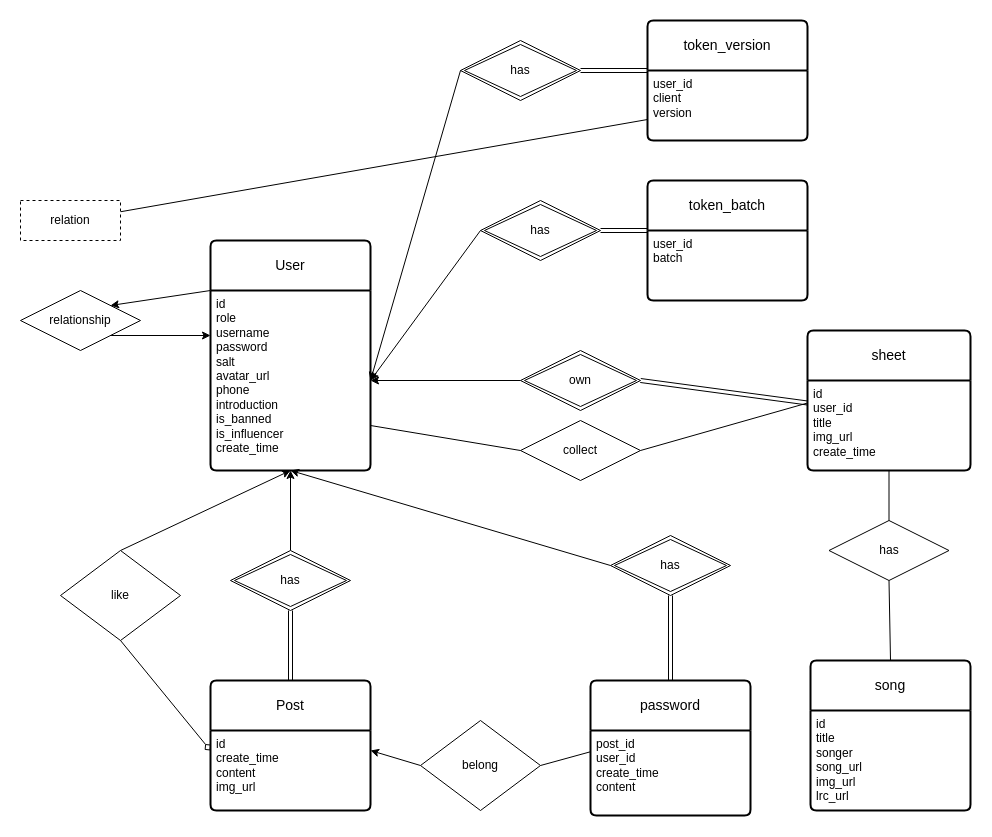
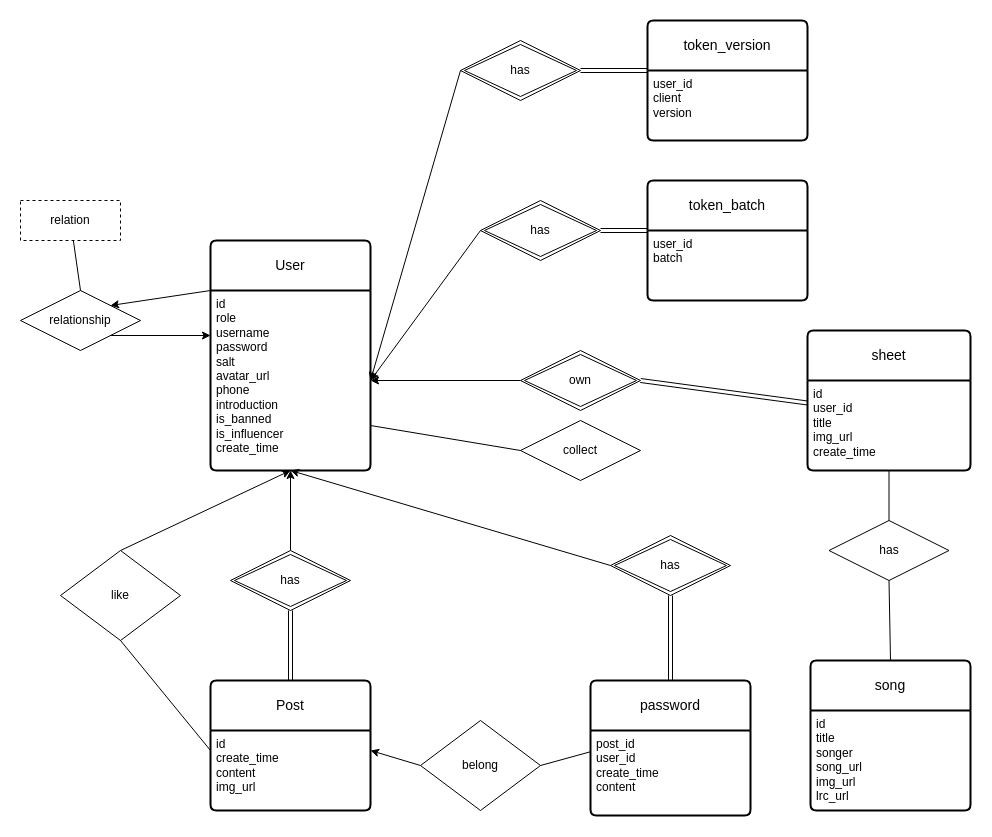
edge "user_id client version" -- "relation": now "relationship" -- "relation"
edge "id user_id title img_url create_time" -- "collect": removed
edge "like" -> "id create_time content img_url": arrowhead diamond -> none
